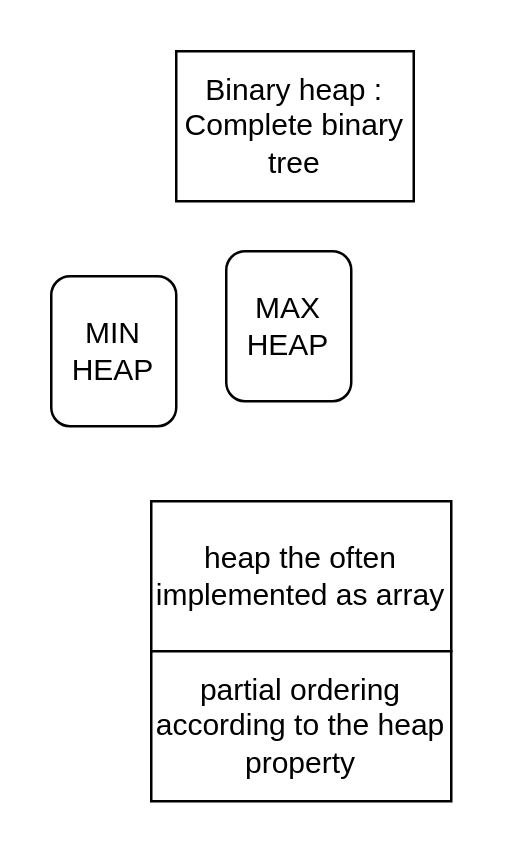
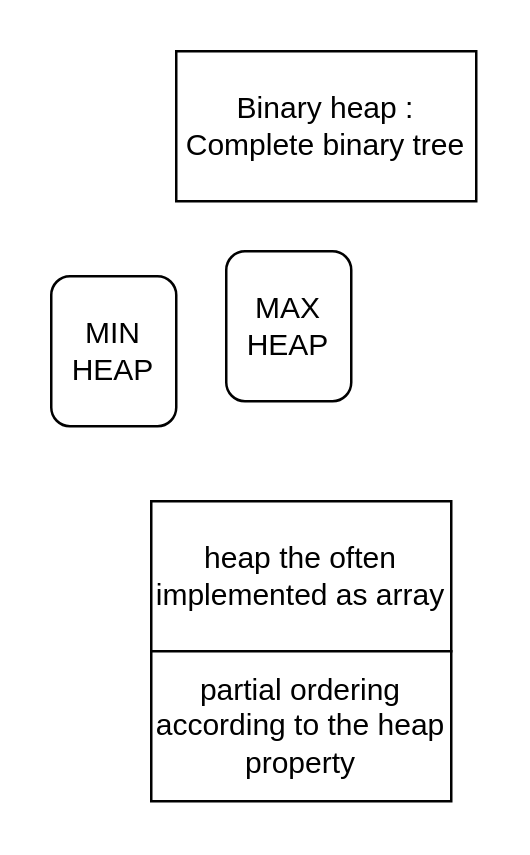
node "Binary heap : Complete binary tree": size 238x150 -> 300x150
